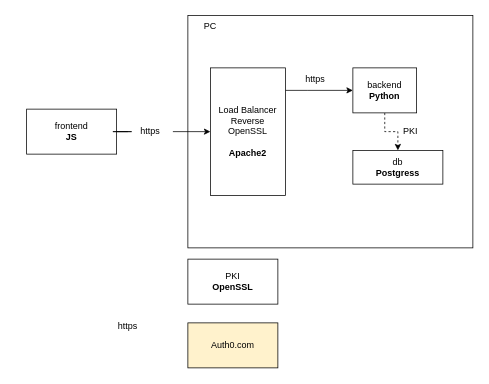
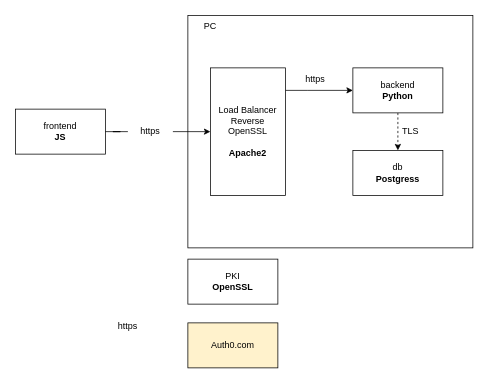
node "backend Python": size 64x45 -> 90x45
node "frontend JS": moved (72, 132) -> (60, 132)
node "PKI": label "PKI" -> "TLS"
node "db Postgress": size 90x34 -> 90x45
